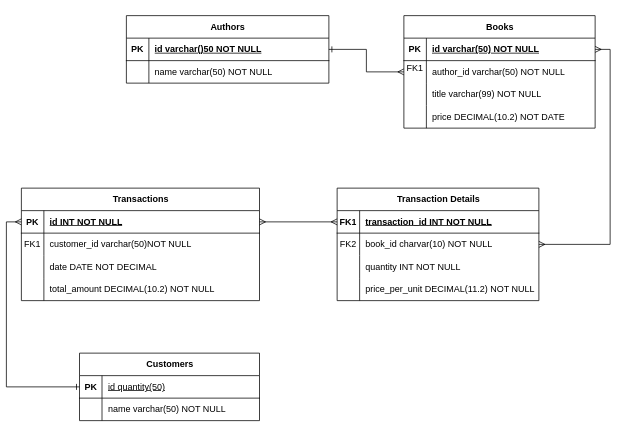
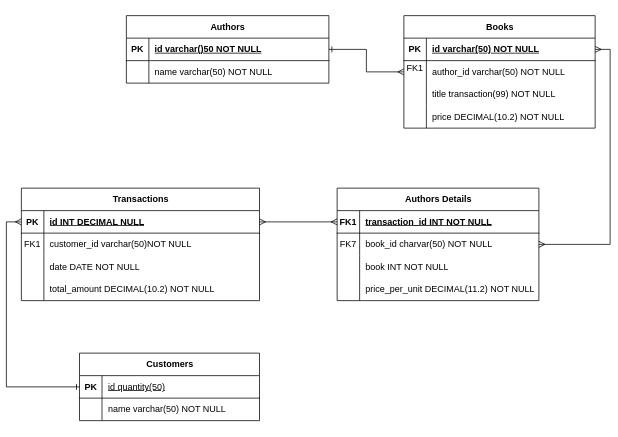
node "title varchar(99) NOT NULL": label "title varchar(99) NOT NULL" -> "title transaction(99) NOT NULL"
node "price DECIMAL(10.2) NOT DATE": label "price DECIMAL(10.2) NOT DATE" -> "price DECIMAL(10.2) NOT NULL"
node "Transaction Details": label "Transaction Details" -> "Authors Details"
node "id INT NOT NULL": label "id INT NOT NULL" -> "id INT DECIMAL NULL"
node "FK2": label "FK2" -> "FK7"
node "book_id charvar(10) NOT NULL": label "book_id charvar(10) NOT NULL" -> "book_id charvar(50) NOT NULL"
node "date DATE NOT DECIMAL": label "date DATE NOT DECIMAL" -> "date DATE NOT NULL"
node "quantity INT NOT NULL": label "quantity INT NOT NULL" -> "book INT NOT NULL"
